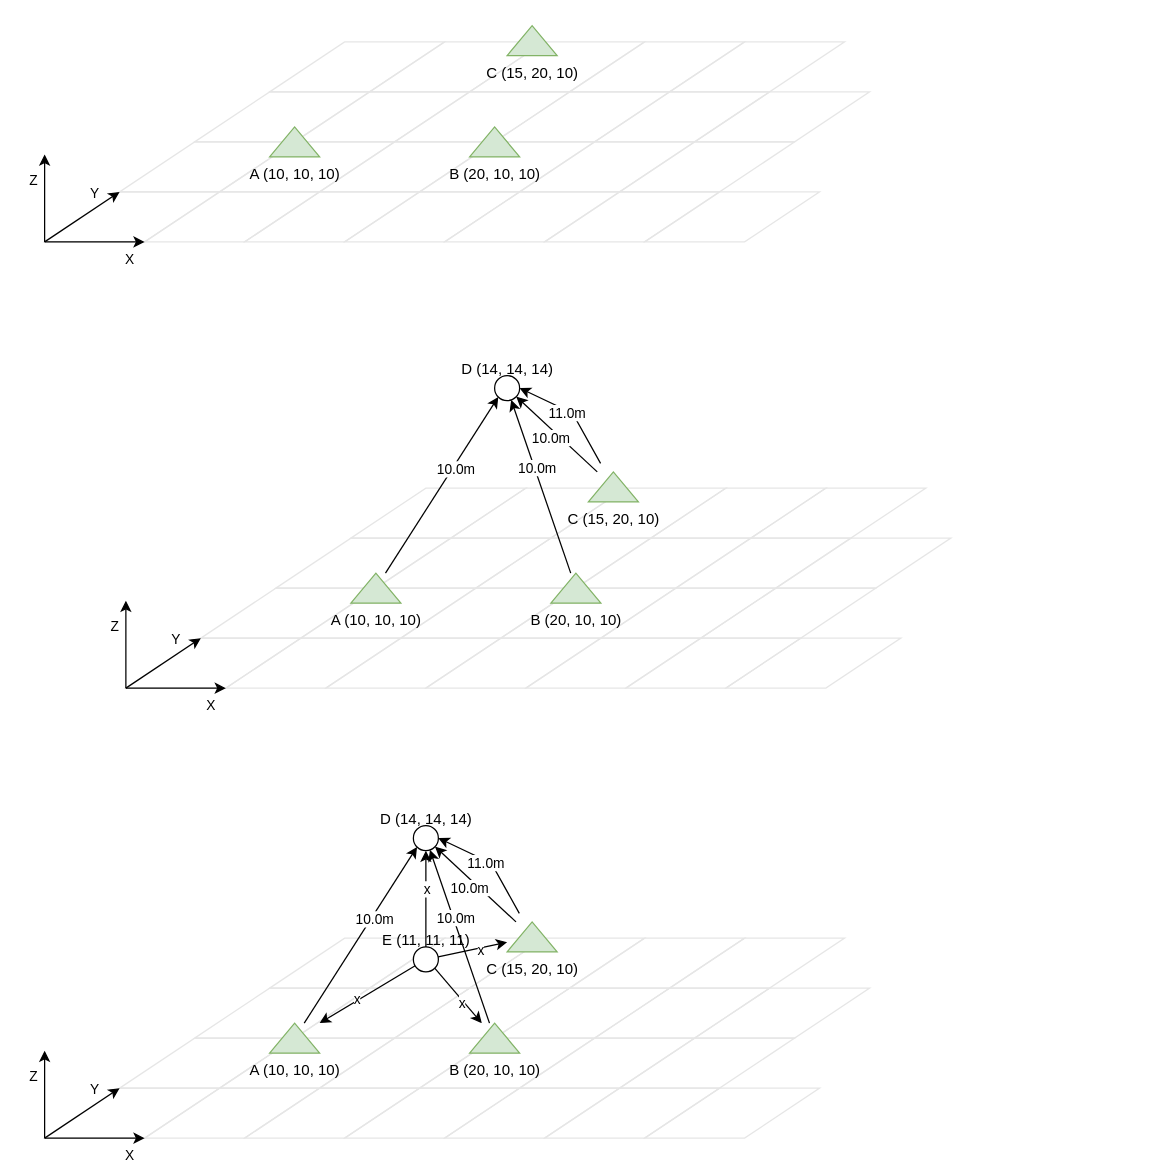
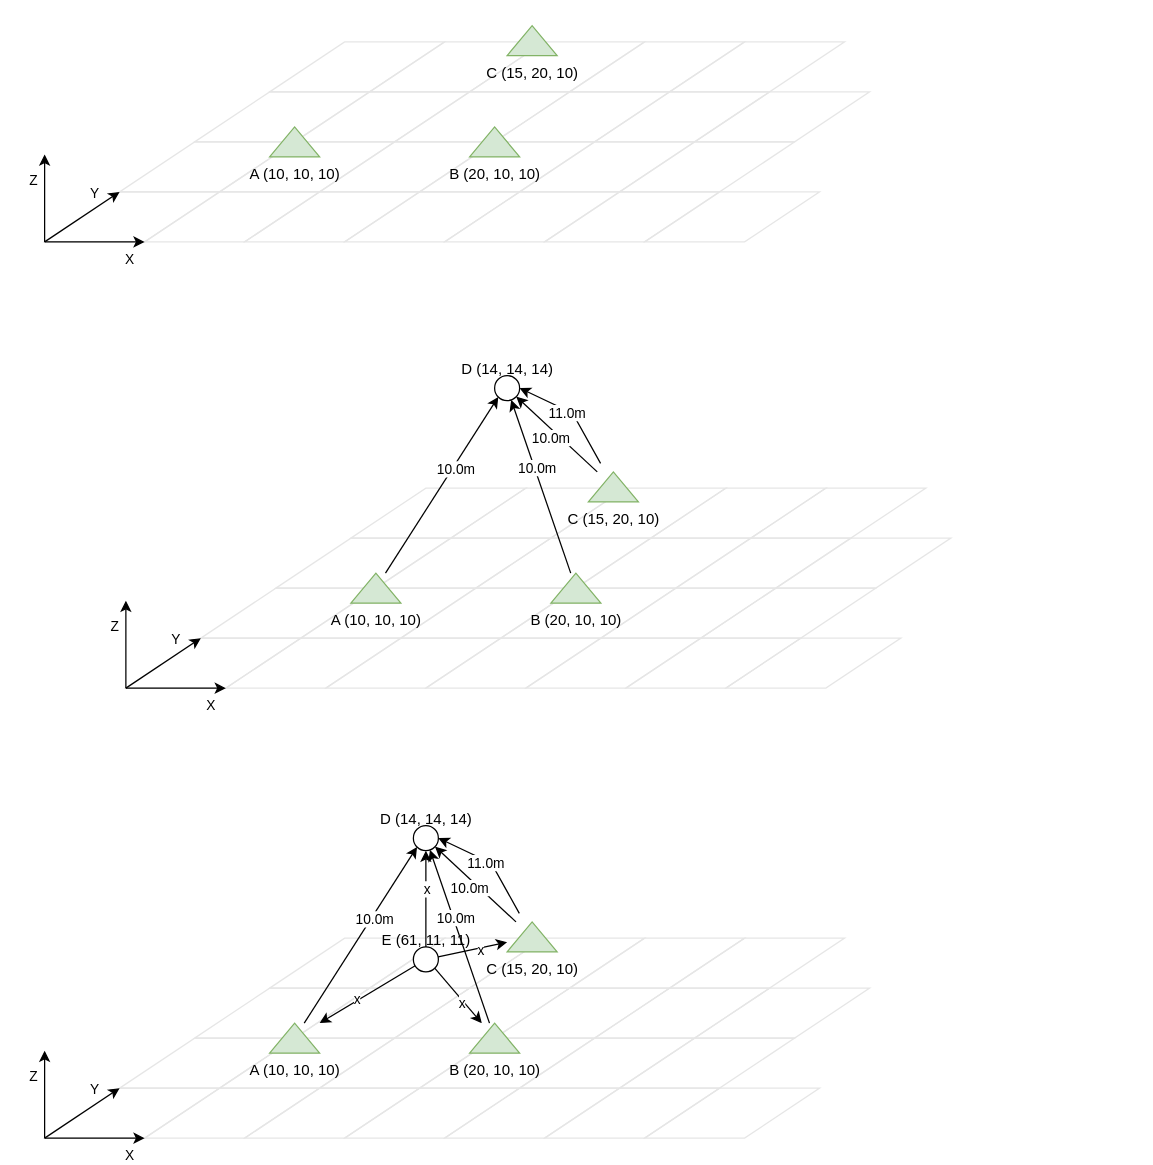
node "E (11, 11, 11)": label "E (11, 11, 11)" -> "E (61, 11, 11)"
